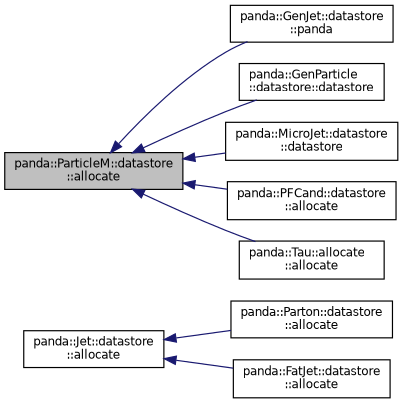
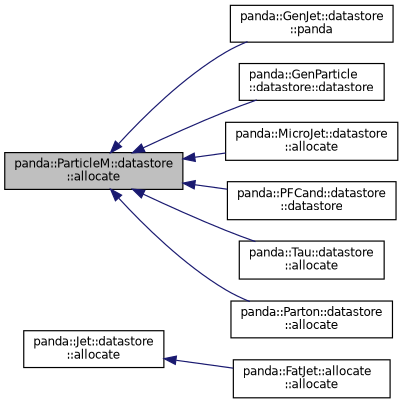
node "panda::MicroJet::datastore ::datastore": label "panda::MicroJet::datastore ::datastore" -> "panda::MicroJet::datastore ::allocate"
node "panda::PFCand::datastore ::allocate": label "panda::PFCand::datastore ::allocate" -> "panda::PFCand::datastore ::datastore"
node "panda::Tau::allocate ::allocate": label "panda::Tau::allocate ::allocate" -> "panda::Tau::datastore ::allocate"
edge "panda::Parton::datastore ::allocate" -> "panda::Jet::datastore ::allocate": now "panda::Parton::datastore ::allocate" -> "panda::ParticleM::datastore ::allocate"
node "panda::FatJet::datastore ::allocate": label "panda::FatJet::datastore ::allocate" -> "panda::FatJet::allocate ::allocate"
